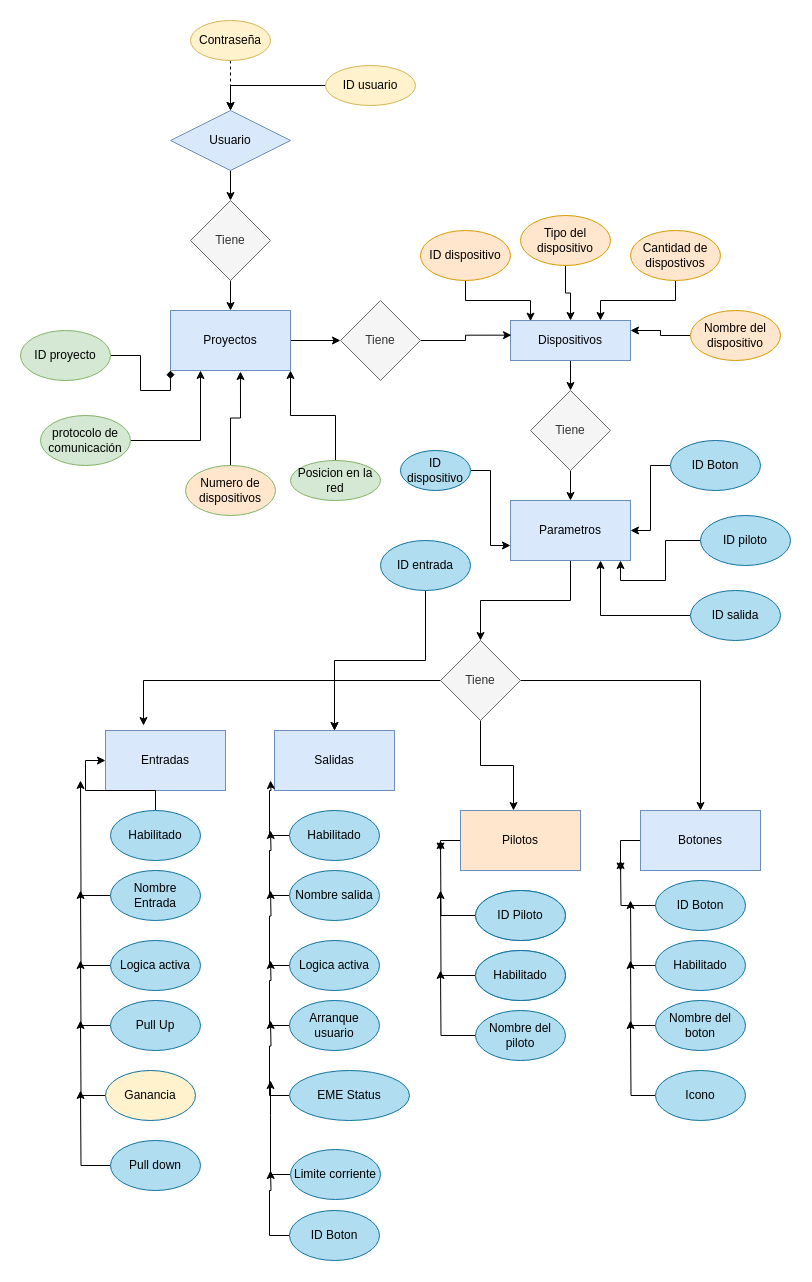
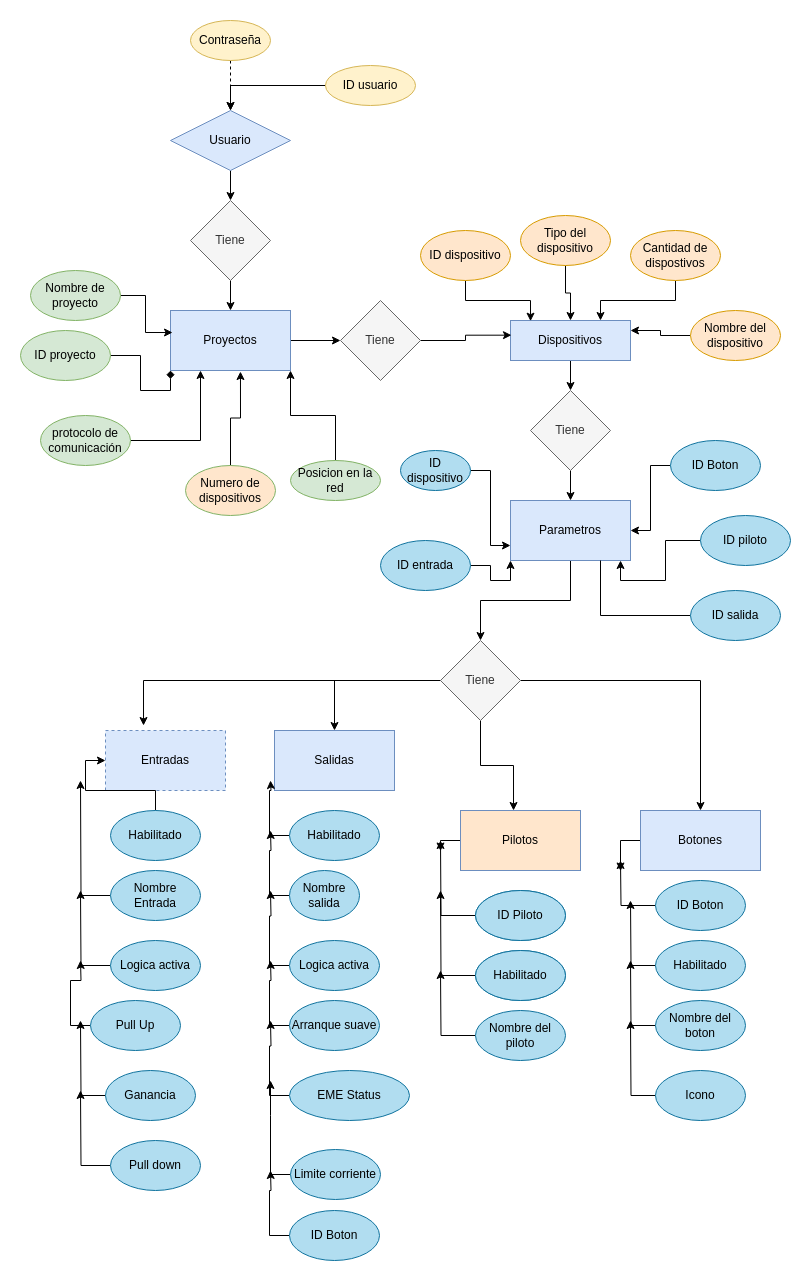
node "Nombre de proyecto": added
edge "Nombre de proyecto" -> "Proyectos": added
edge "ID salida" -> "Parametros": arrowhead classic -> none
edge "ID entrada" -> "Salidas": now "ID entrada" -> "Parametros"
node "Entradas": style solid -> dashed
node "Nombre salida": size 90x50 -> 70x50
node "Pull Up": moved (156, 1026) -> (136, 1026)
node "Arranque usuario": label "Arranque usuario" -> "Arranque suave"
node "Ganancia": fillcolor #fff2cc -> #b1ddf0
